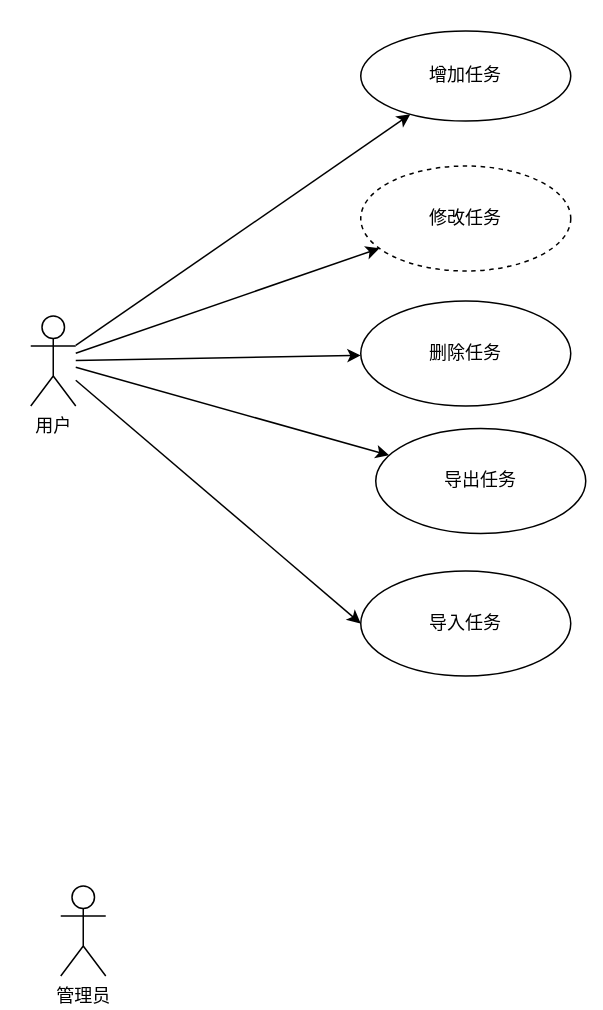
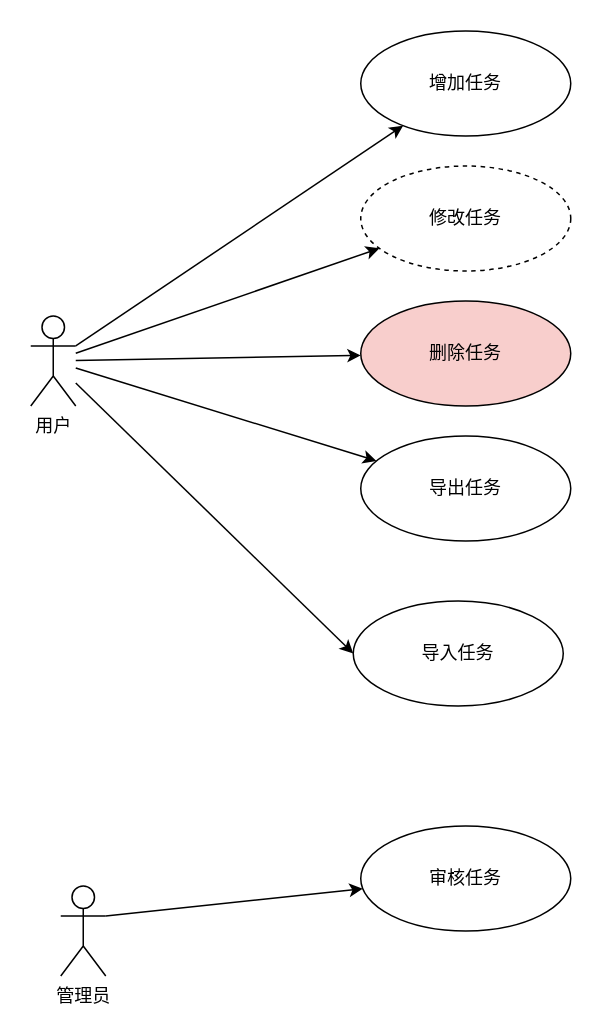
node "增加任务": size 210x90 -> 210x105
node "删除任务": fillcolor #ffffff -> #f8cecc
node "导出任务": moved (481, 481) -> (466, 488)
node "导入任务": moved (466, 623) -> (458, 653)
node "审核任务": added
edge "管理员" -> "审核任务": added
